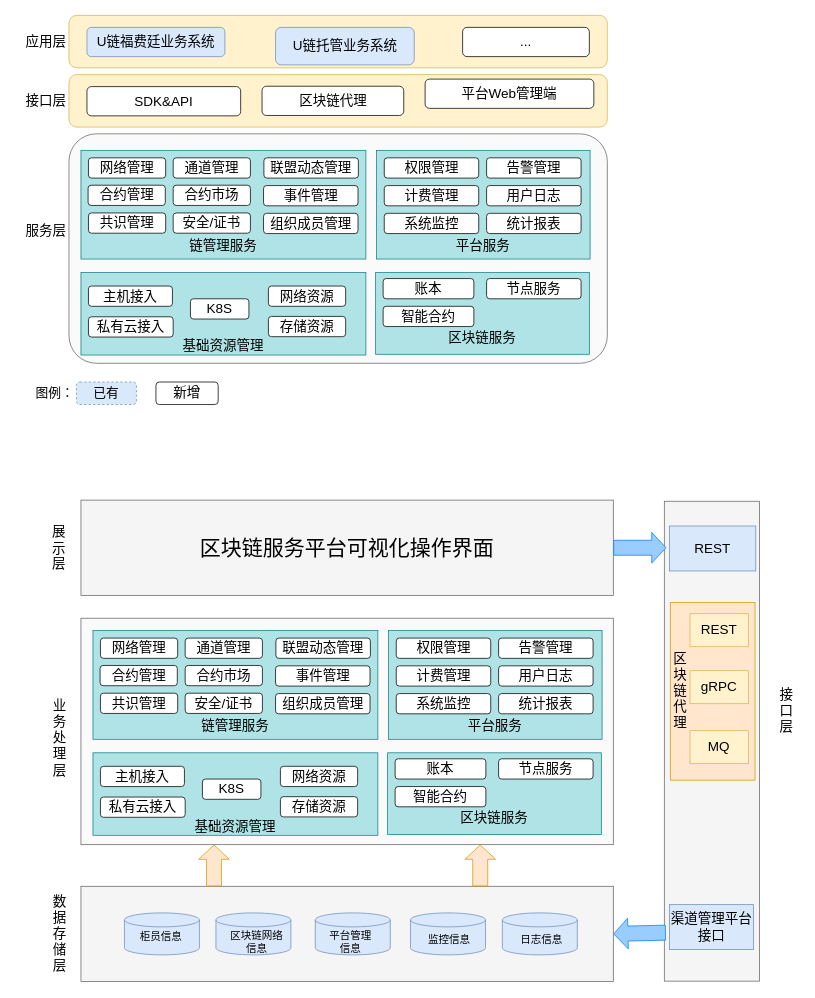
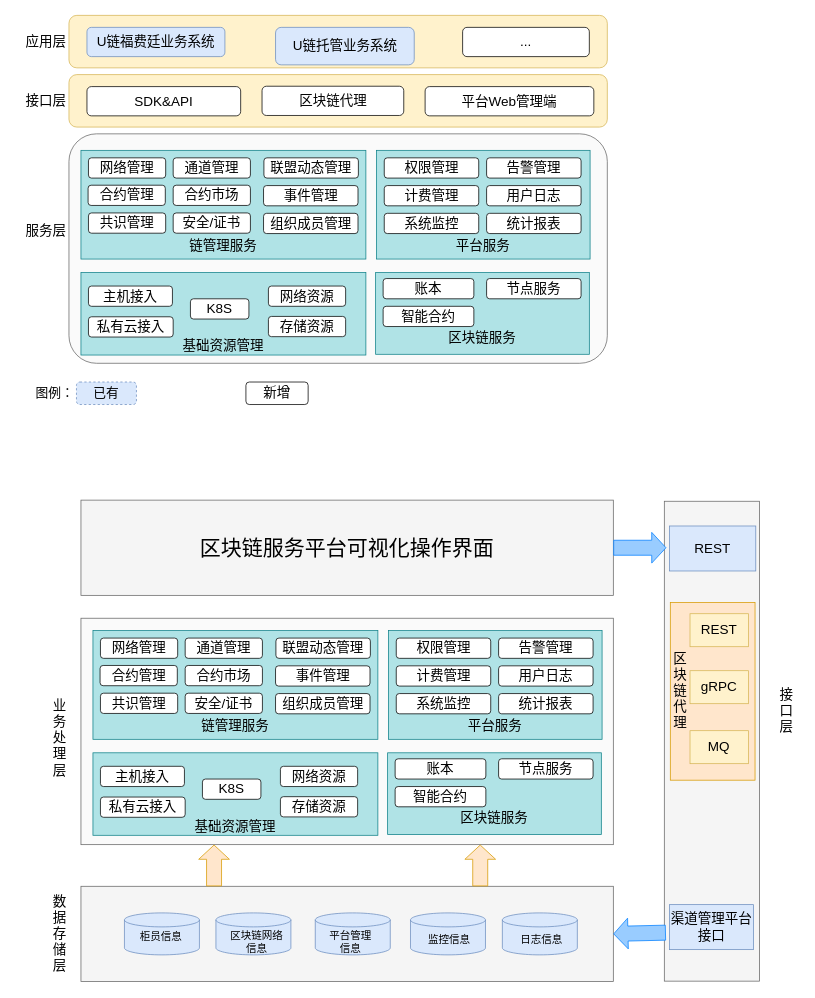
node "平台Web管理端": moved (509, 94) -> (509, 101)
node "新增": moved (187, 393) -> (277, 393)
node "展示层": removed
